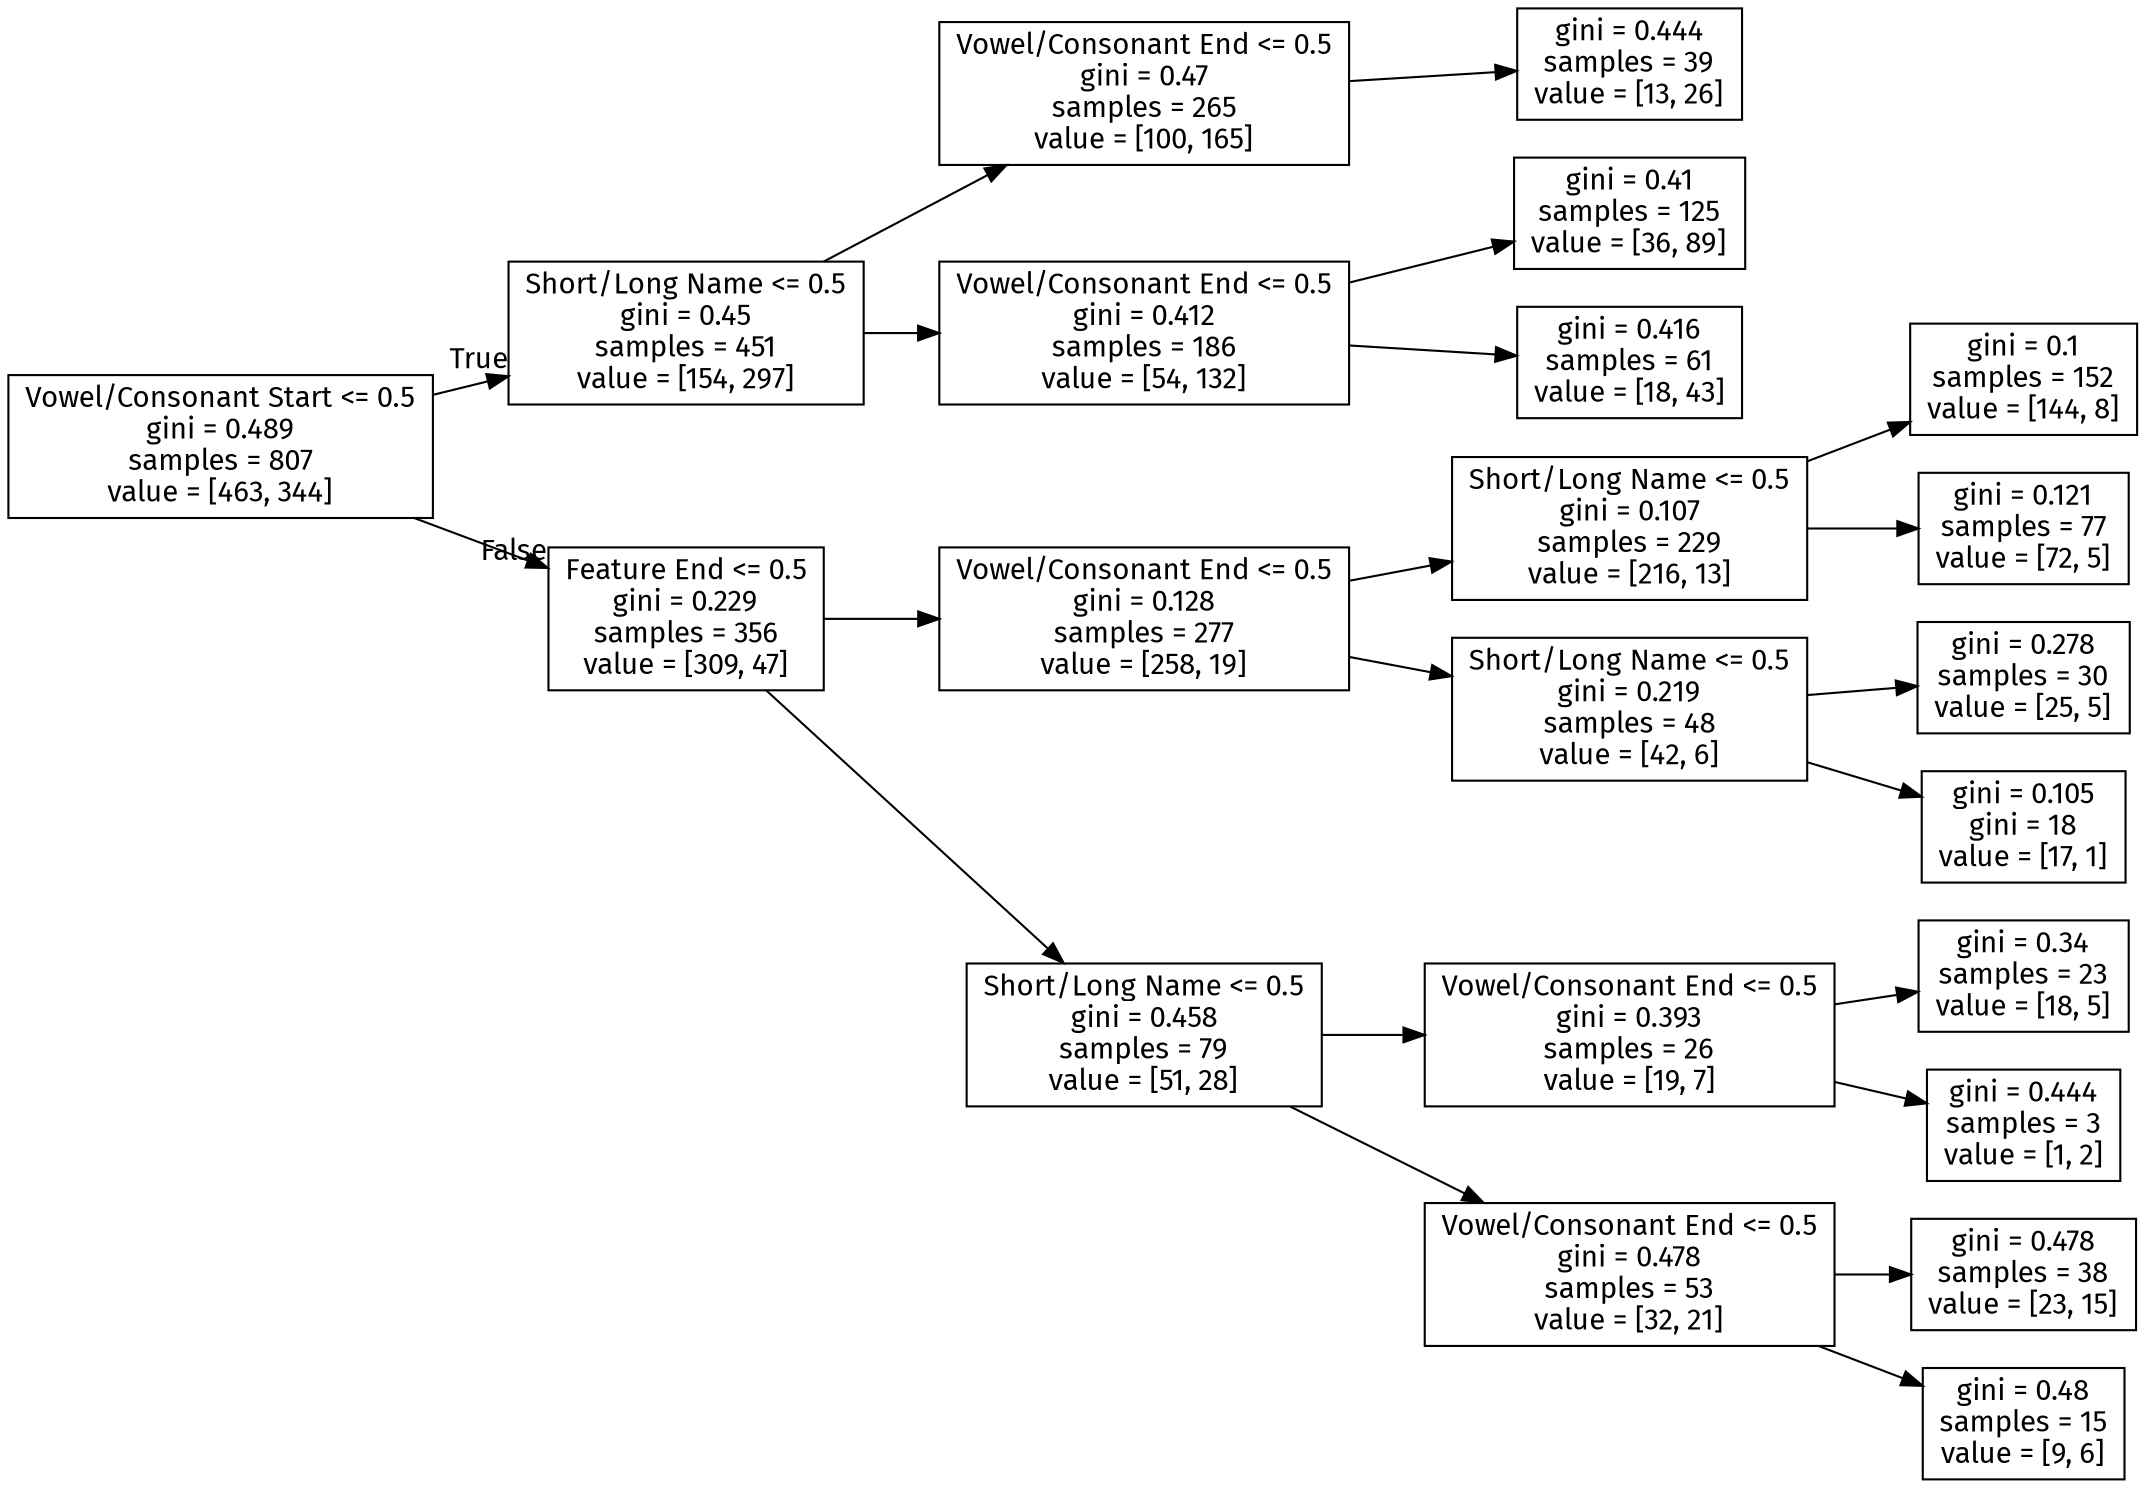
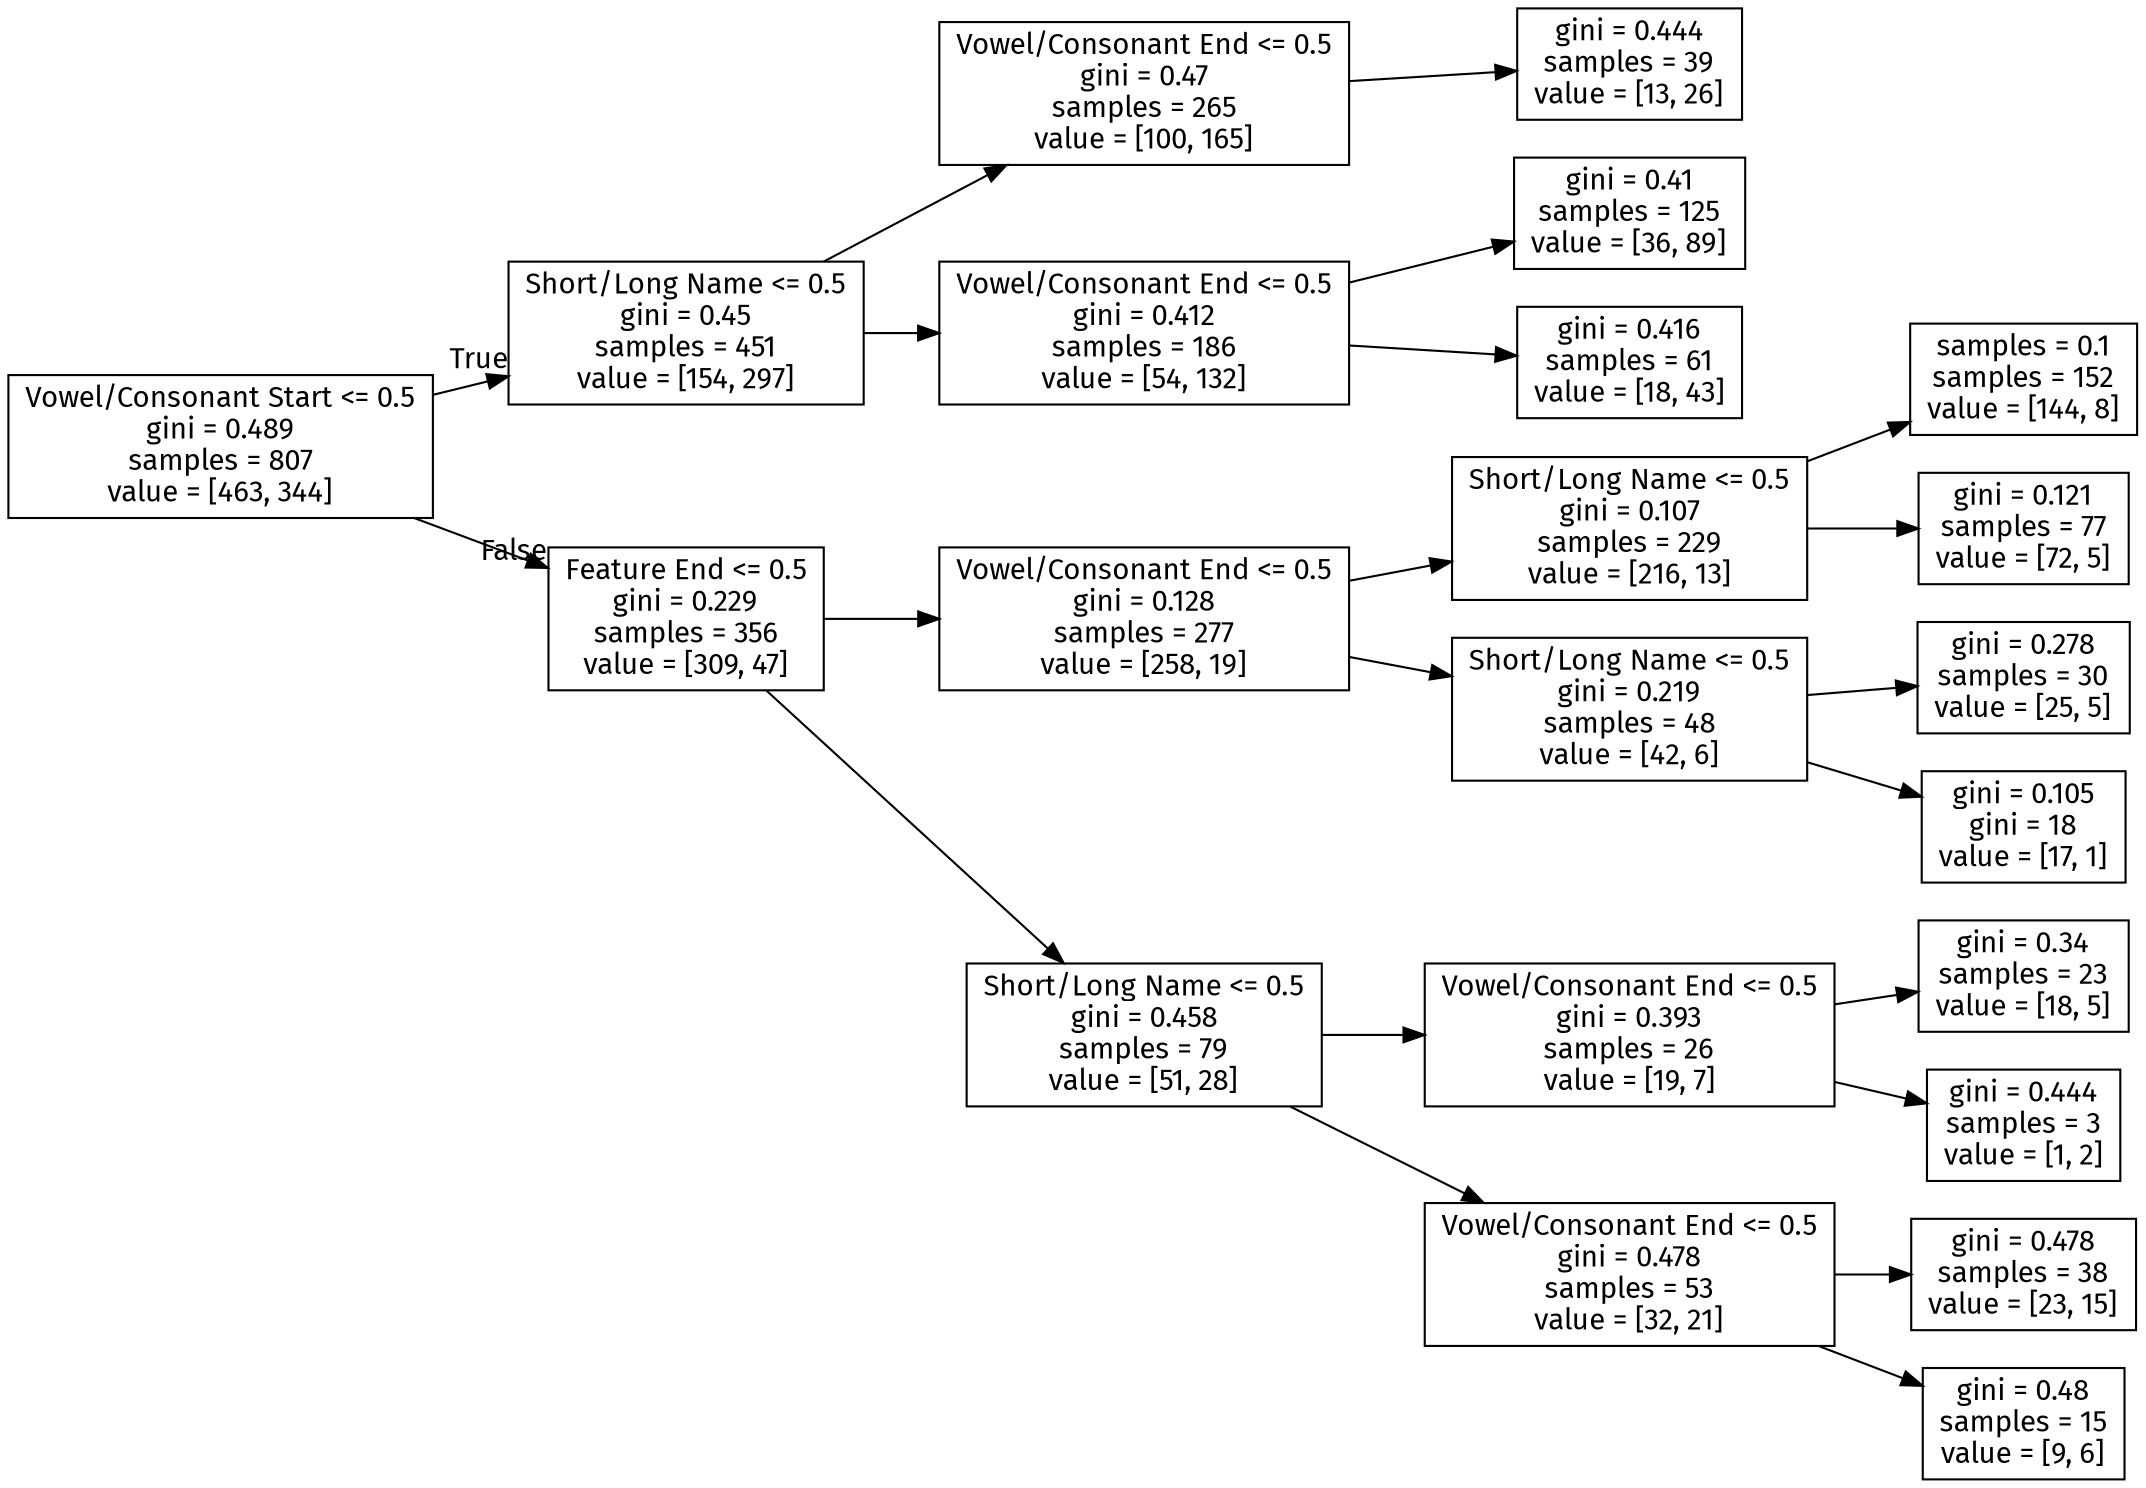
node "gini = 0.1 samples = 152 value = [144, 8]": label "gini = 0.1 samples = 152 value = [144, 8]" -> "samples = 0.1 samples = 152 value = [144, 8]"
